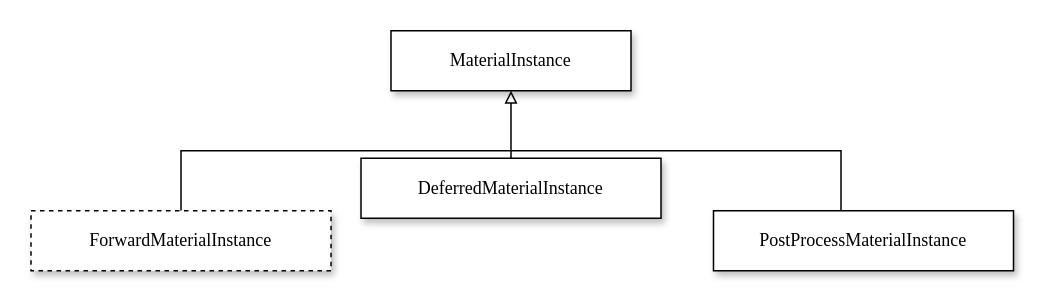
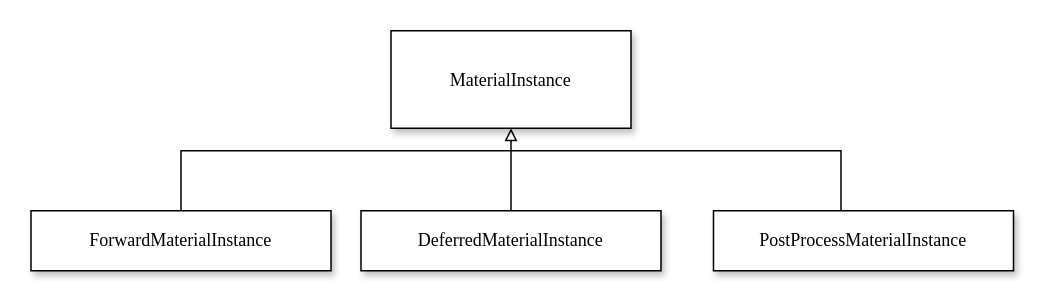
node "MaterialInstance": size 240x60 -> 240x98
node "DeferredMaterialInstance": moved (511, 188) -> (511, 241)
node "ForwardMaterialInstance": style dashed -> solid
